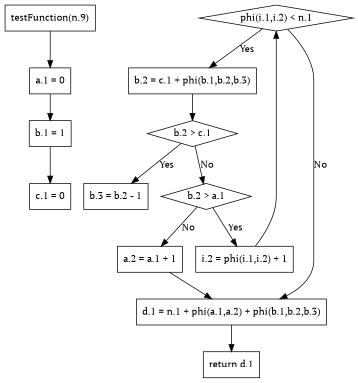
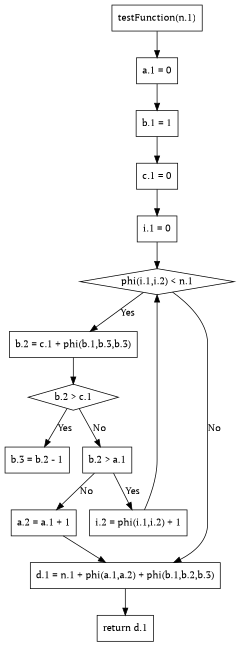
node "testFunction(n.9)": label "testFunction(n.9)" -> "testFunction(n.1)"
node "b.2 = c.1 + phi(b.1,b.2,b.3)": label "b.2 = c.1 + phi(b.1,b.2,b.3)" -> "b.2 = c.1 + phi(b.1,b.3,b.3)"
node "b.2 > a.1": shape diamond -> box
node "i.1 = 0": added
